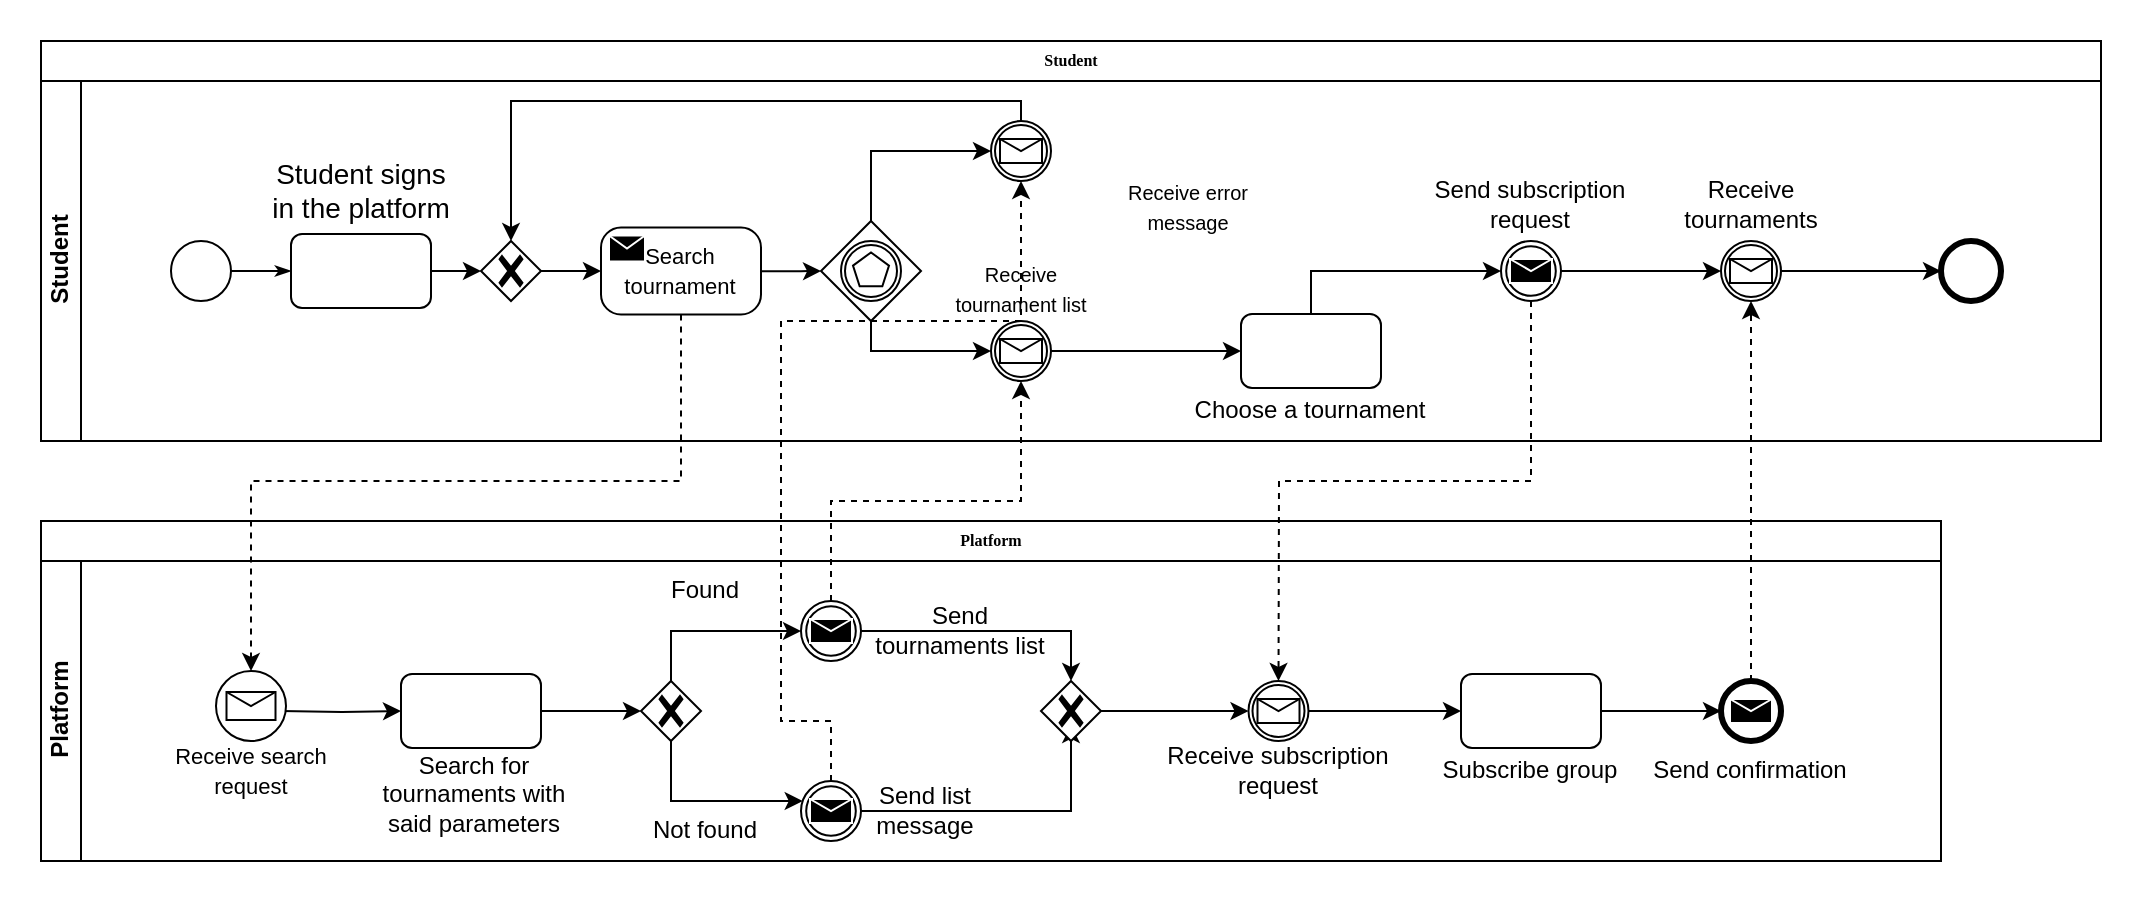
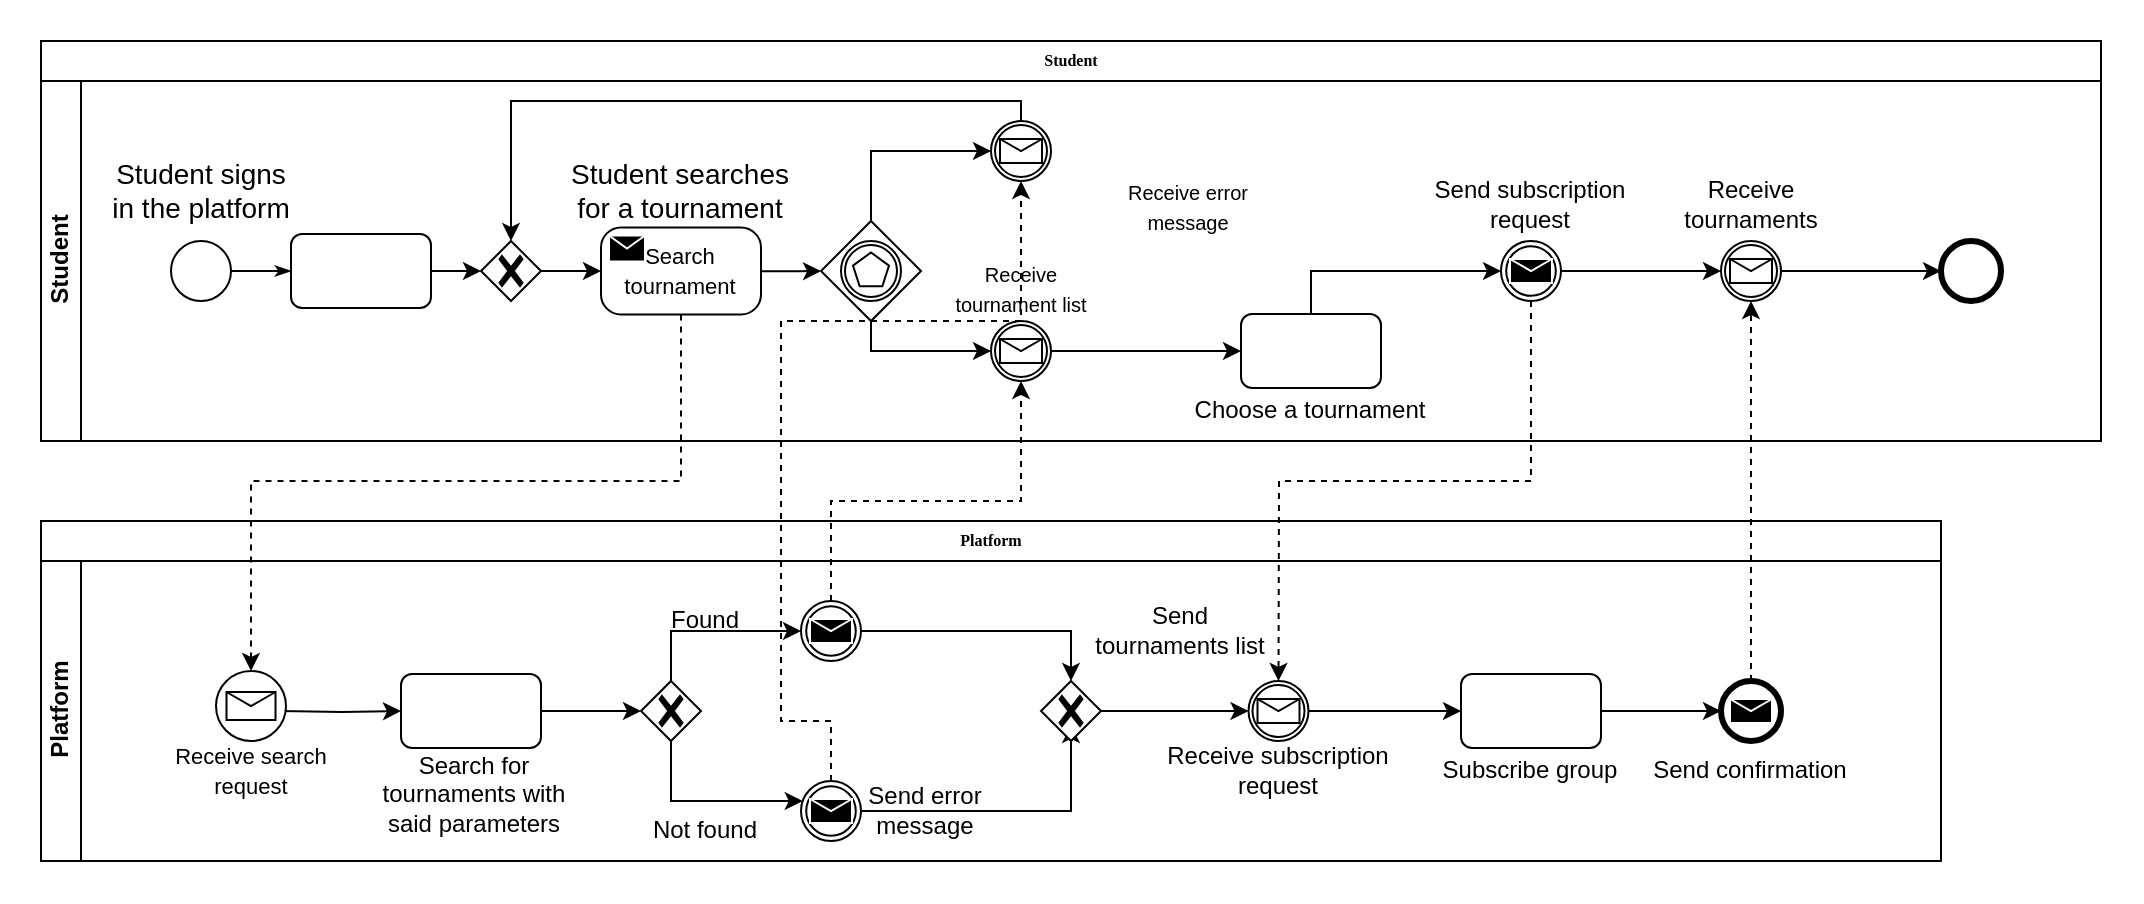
node "Student signs in the platform": moved (361, 191) -> (201, 191)
node "Student searches for a tournament": added
node "Found": moved (706, 591) -> (706, 621)
node "Send tournaments list": moved (961, 631) -> (1181, 631)
node "Send list message": label "Send list message" -> "Send error message"
